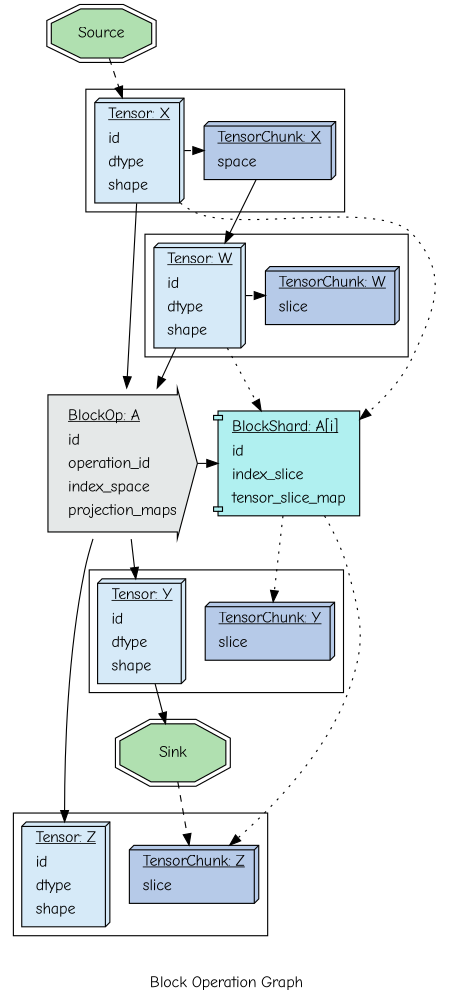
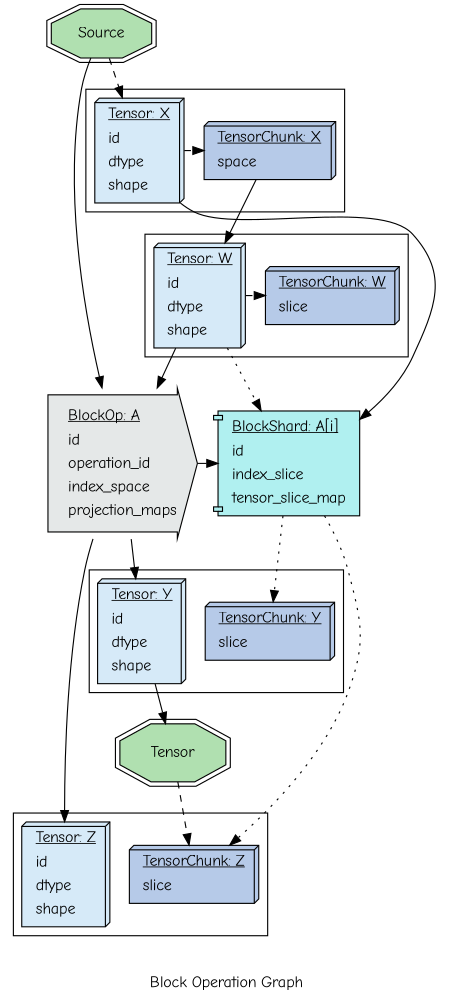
edge "Tensor: X" -> "BlockShard: A[i]": style dotted -> solid
edge "Tensor: X" -> "BlockOp: A": now "Source" -> "BlockOp: A"
node "Sink": label "Sink" -> "Tensor"
